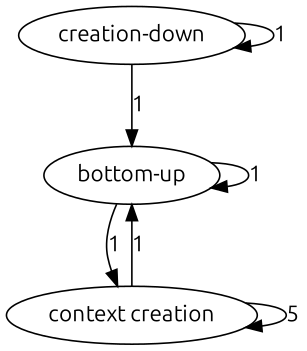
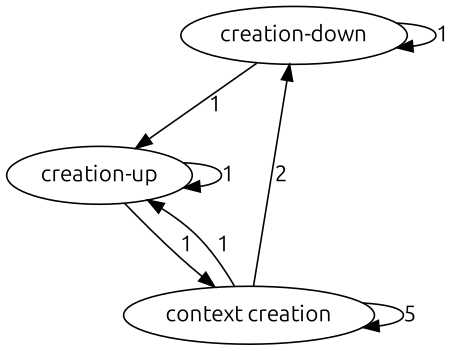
node "bottom-up": label "bottom-up" -> "creation-up"
edge "context creation" -> "creation-down": added, label "2"
